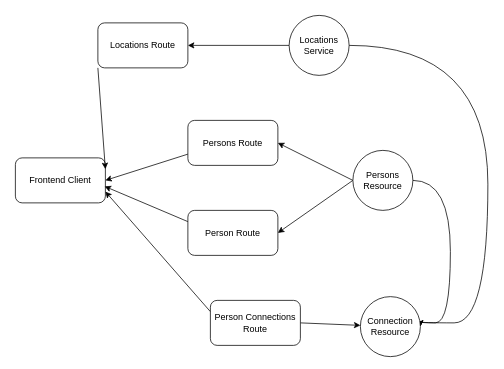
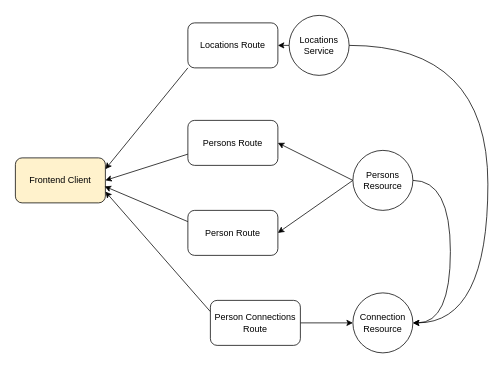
node "Locations Route": moved (143, 45) -> (233, 45)
node "Frontend Client": fillcolor #ffffff -> #fff2cc
node "Connection Resource": moved (390, 327) -> (383, 323)
